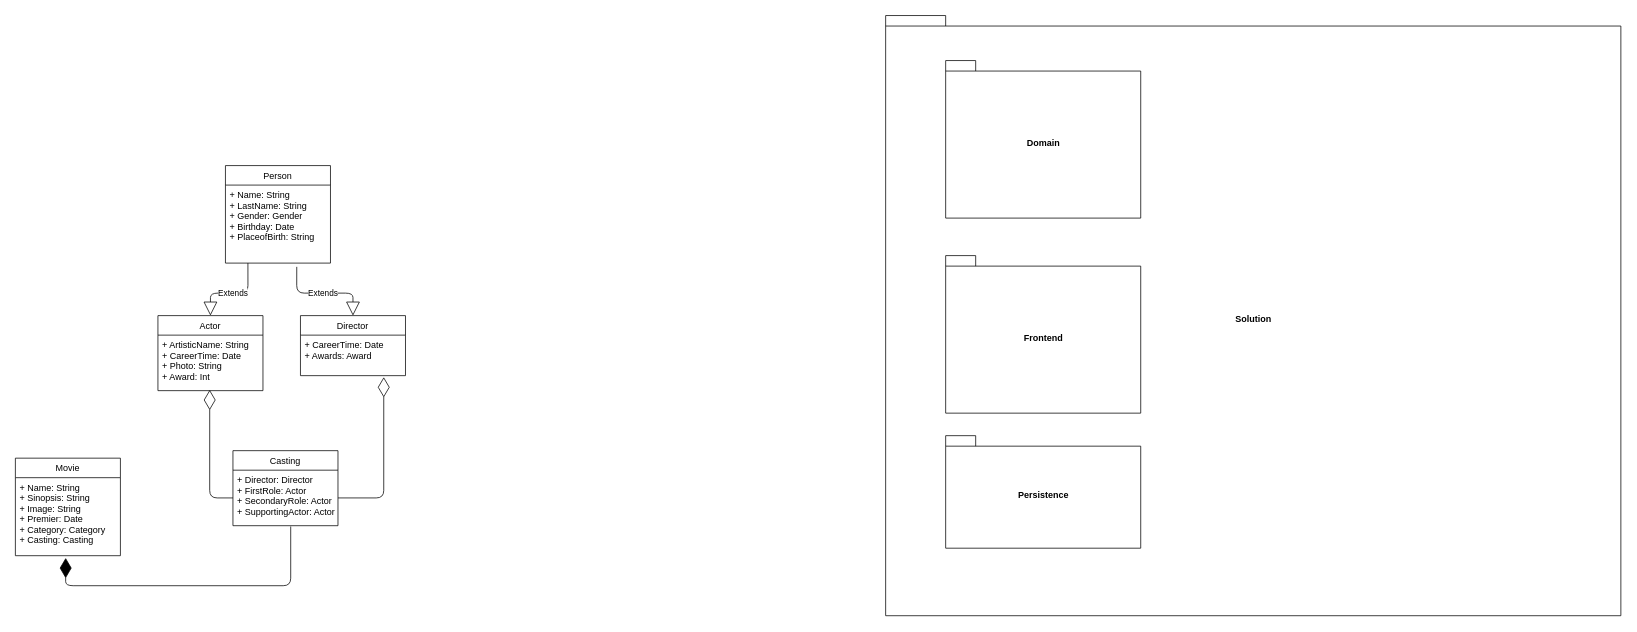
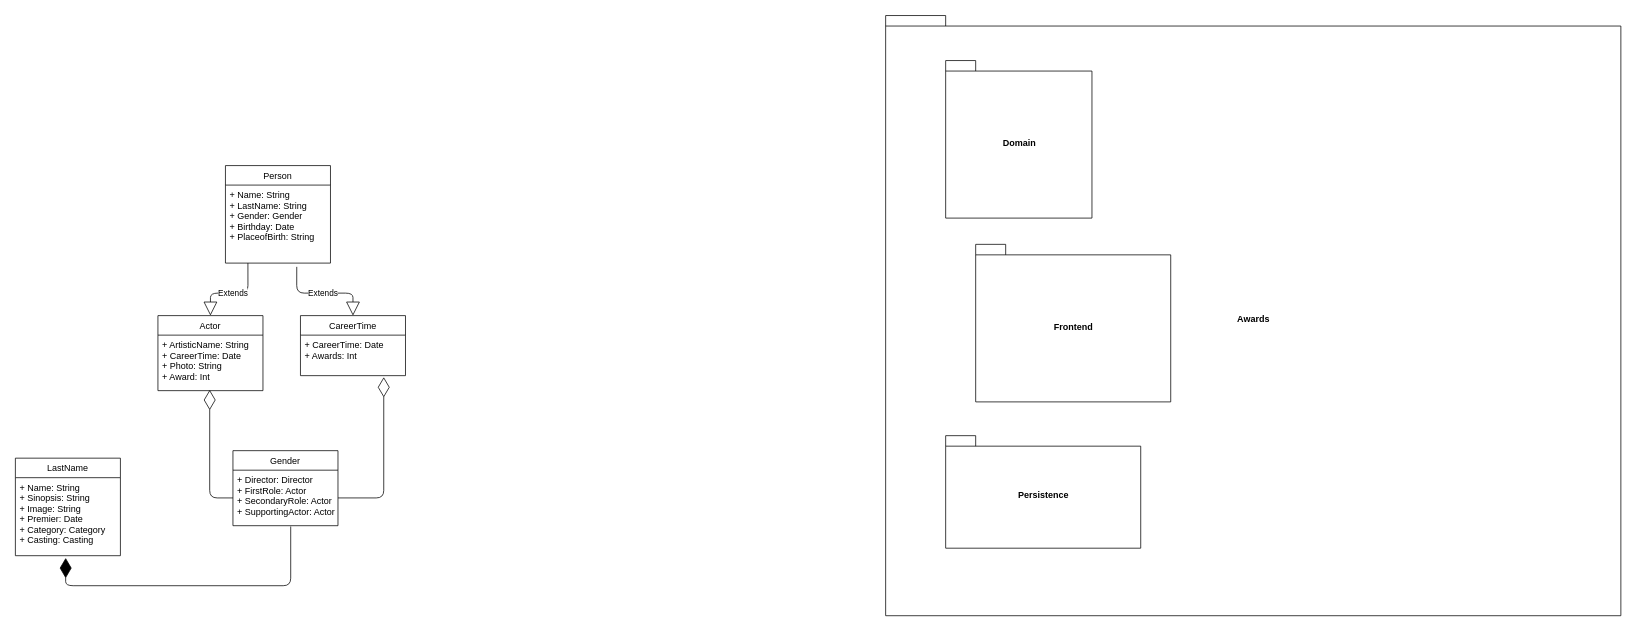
node "Domain": size 195x158 -> 146x158
node "Solution": label "Solution" -> "Awards"
node "Director": label "Director" -> "CareerTime"
node "Frontend": moved (1043, 334) -> (1073, 323)
node "+ CareerTime: Date + Awards: Award": label "+ CareerTime: Date + Awards: Award" -> "+ CareerTime: Date + Awards: Int"
node "Casting": label "Casting" -> "Gender"
node "Movie": label "Movie" -> "LastName"
